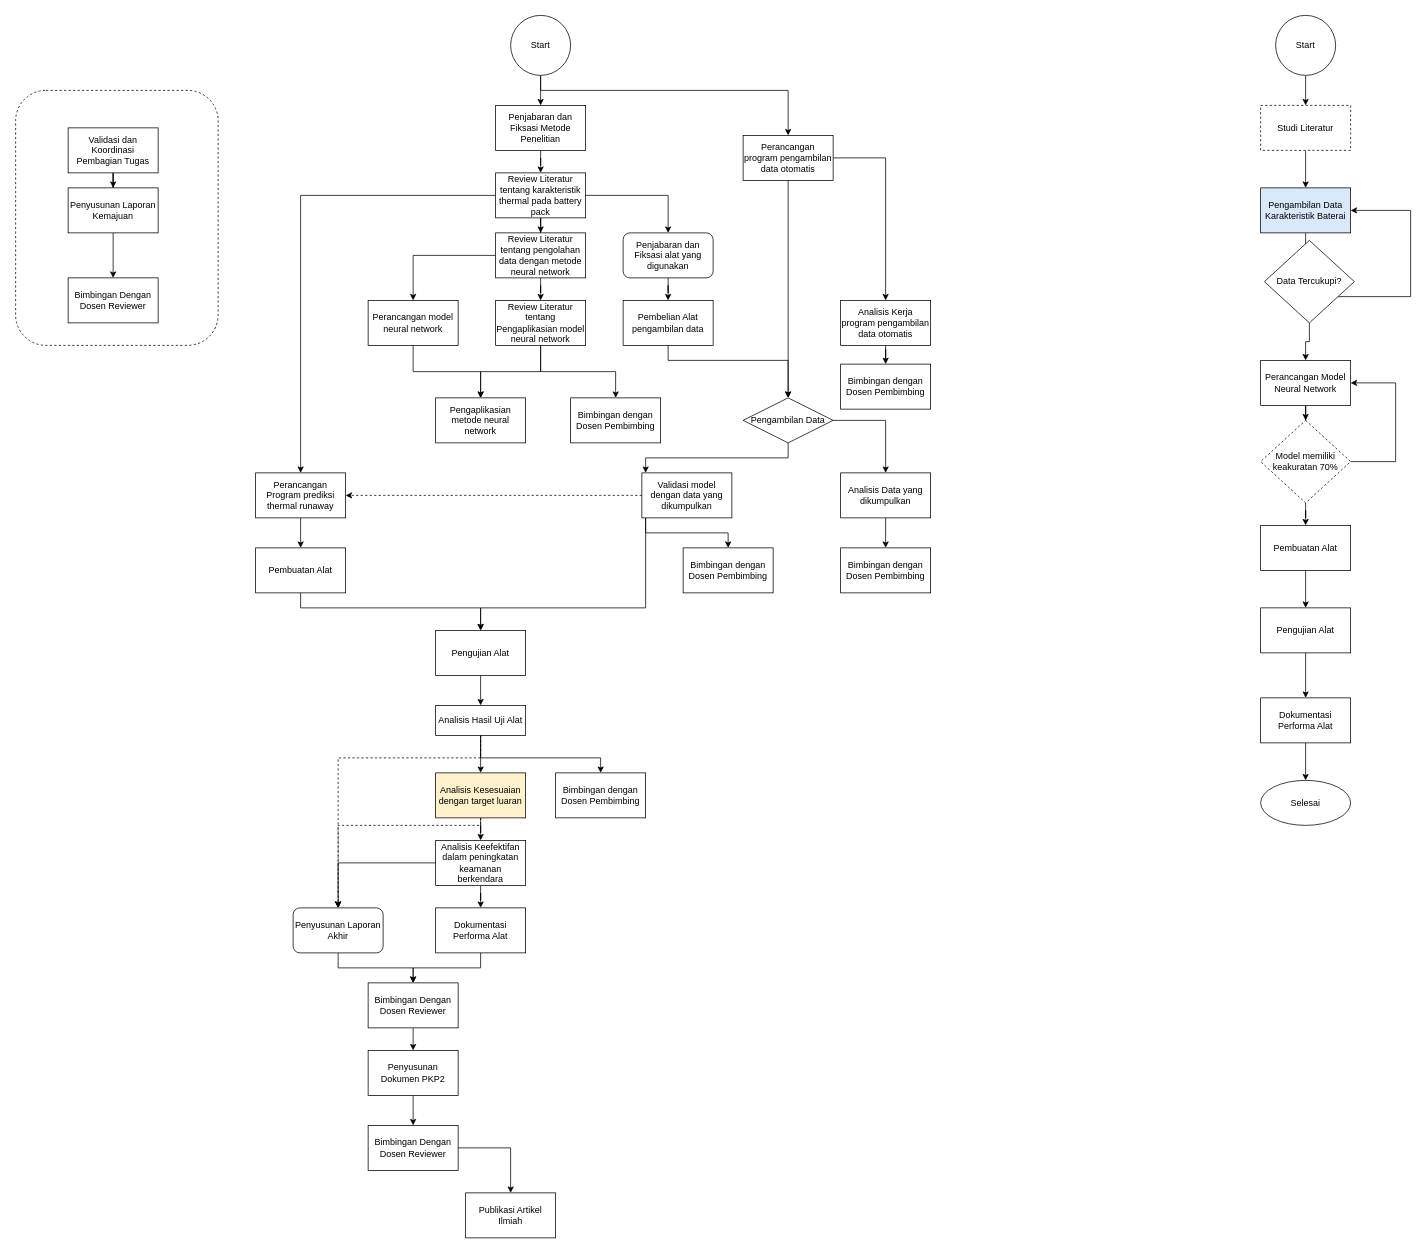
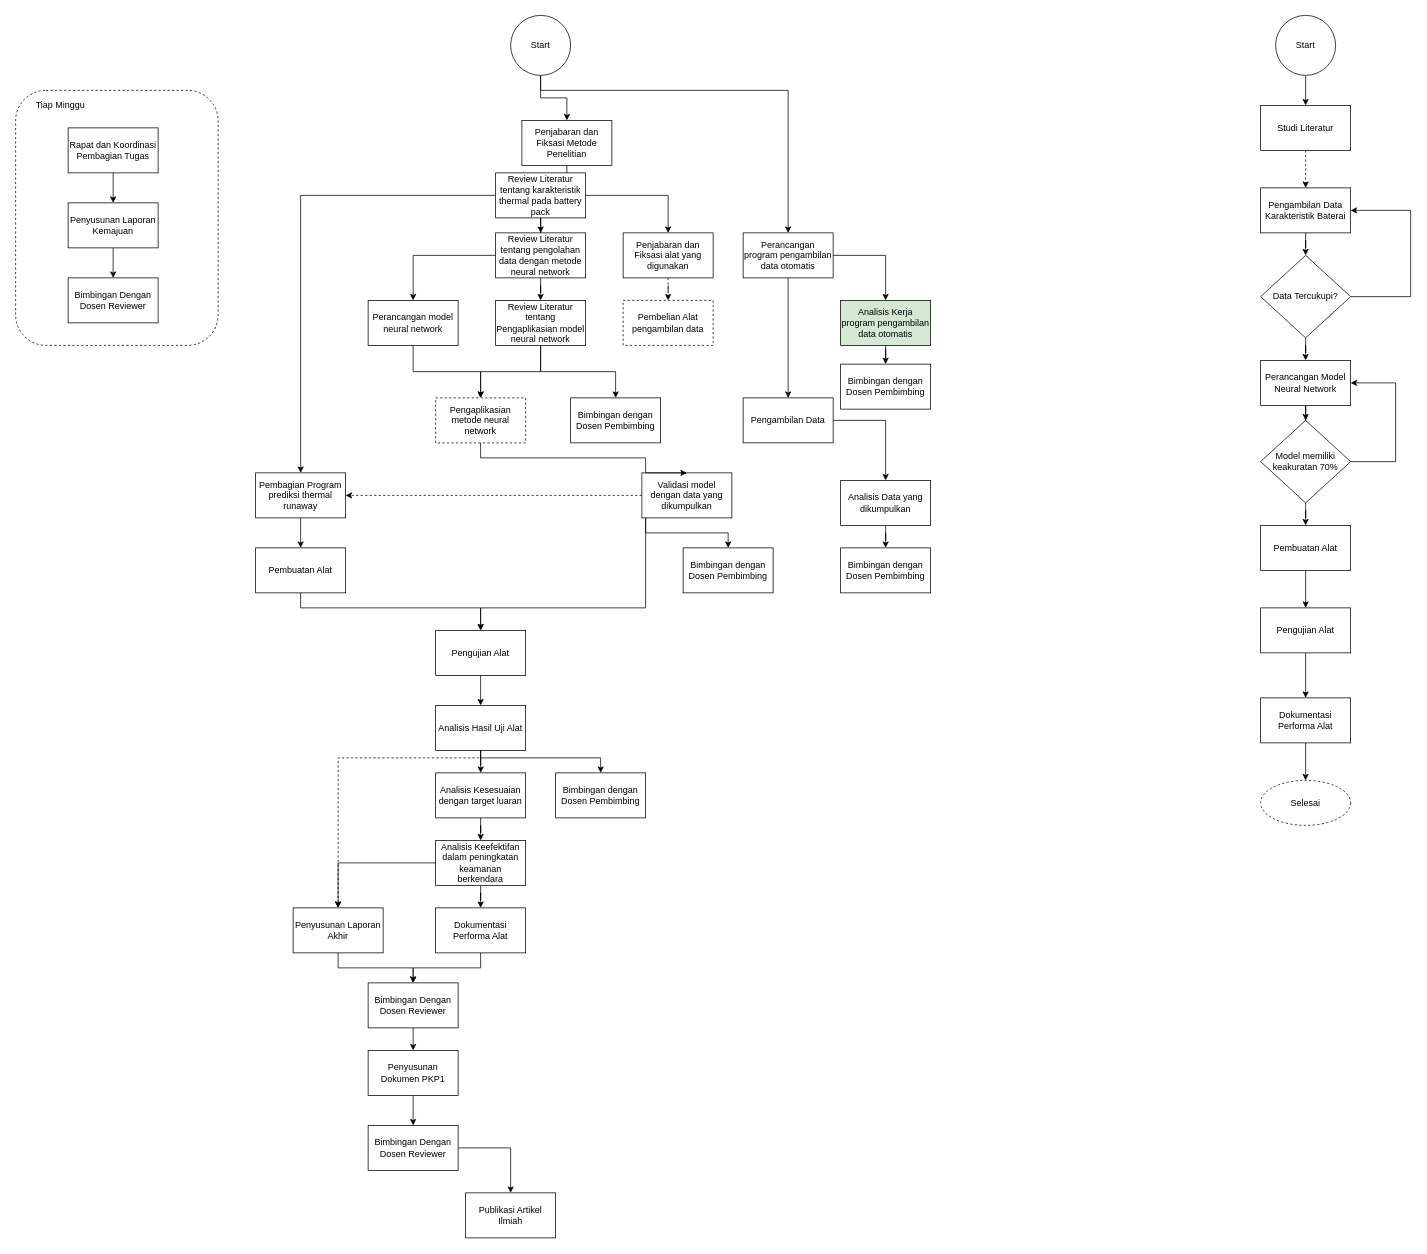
node "Tiap Minggu": added
node "Penjabaran dan Fiksasi Metode Penelitian": moved (540, 128) -> (567, 143)
node "Studi Literatur": style dashed -> solid
node "Validasi dan Koordinasi Pembagian Tugas": label "Validasi dan Koordinasi Pembagian Tugas" -> "Rapat dan Koordinasi Pembagian Tugas"
node "Perancangan program pengambilan data otomatis": moved (788, 158) -> (788, 255)
edge "Studi Literatur" -> "Pengambilan Data Karakteristik Baterai": style solid -> dashed
node "Penyusunan Laporan Kemajuan": moved (113, 210) -> (113, 225)
node "Pengambilan Data Karakteristik Baterai": fillcolor #dae8fc -> #ffffff
node "Penjabaran dan Fiksasi alat yang digunakan": shape rounded rectangle -> rectangle
node "Data Tercukupi?": moved (1309, 282) -> (1305, 297)
edge "Penjabaran dan Fiksasi alat yang digunakan" -> "Pembelian Alat pengambilan data": style solid -> dashed
node "Pembelian Alat pengambilan data": style solid -> dashed
node "Analisis Kerja program pengambilan data otomatis": fillcolor #ffffff -> #d5e8d4
edge "Pembelian Alat pengambilan data" -> "Pengambilan Data": removed
node "Pengaplikasian metode neural network": style solid -> dashed
node "Pengambilan Data": shape diamond -> rectangle
edge "Pengaplikasian metode neural network" -> "Validasi model dengan data yang dikumpulkan": added
edge "Pengambilan Data" -> "Validasi model dengan data yang dikumpulkan": removed
node "Model memiliki keakuratan 70%": style dashed -> solid
node "Perancangan Program prediksi thermal runaway": label "Perancangan Program prediksi thermal runaway" -> "Pembagian Program prediksi thermal runaway"
node "Analisis Data yang dikumpulkan": moved (885, 495) -> (885, 503)
node "Analisis Hasil Uji Alat": size 90x30 -> 90x45
node "Analisis Kesesuaian dengan target luaran": fillcolor #fff2cc -> #ffffff
node "Selesai": style solid -> dashed
edge "Analisis Kesesuaian dengan target luaran" -> "Penyusunan Laporan Akhir": removed
node "Penyusunan Laporan Akhir": shape rounded rectangle -> rectangle
node "Penyusunan Dokumen PKP2": label "Penyusunan Dokumen PKP2" -> "Penyusunan Dokumen PKP1"
